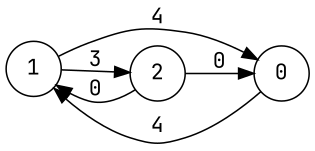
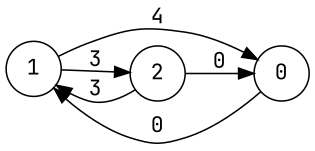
edge "2" -> "1": label "0" -> "3"
edge "0" -> "1": label "4" -> "0"
